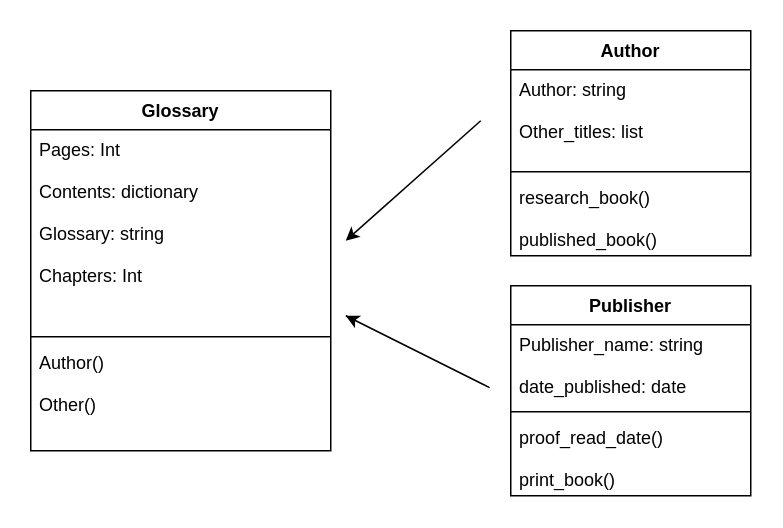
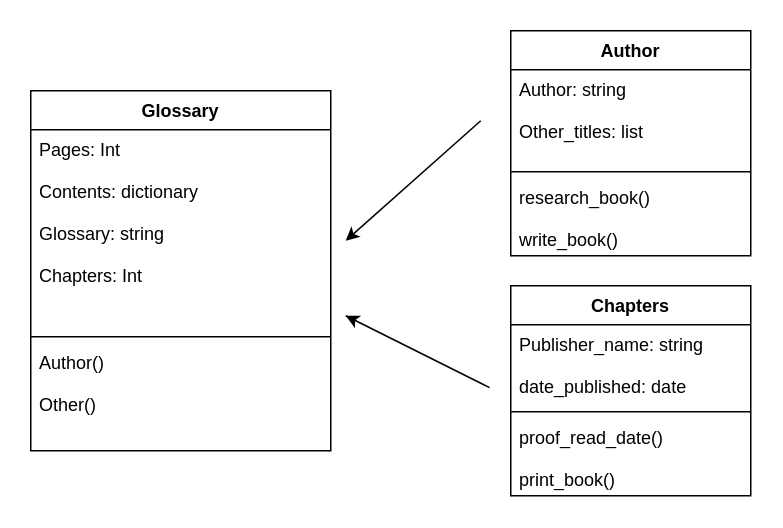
node "research_book() published_book()": label "research_book() published_book()" -> "research_book() write_book()"
node "Publisher": label "Publisher" -> "Chapters"
